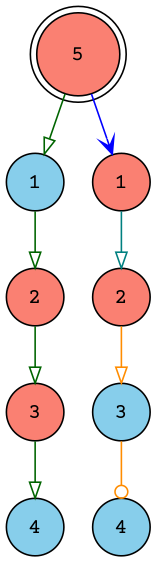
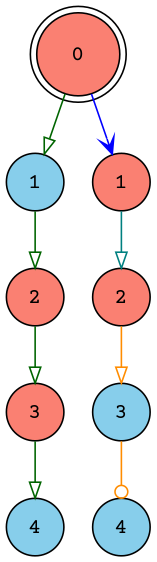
node "5": label "5" -> "0"
